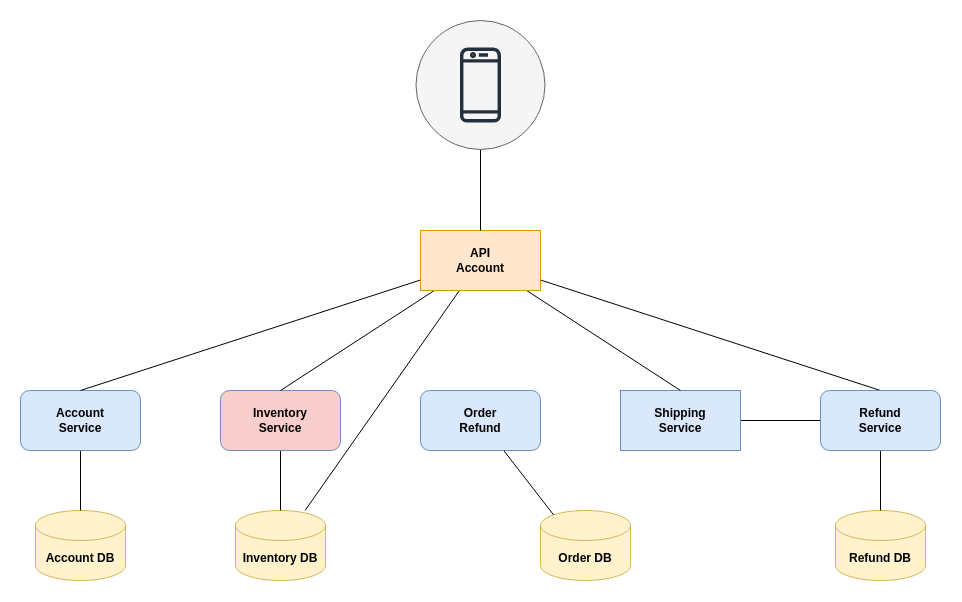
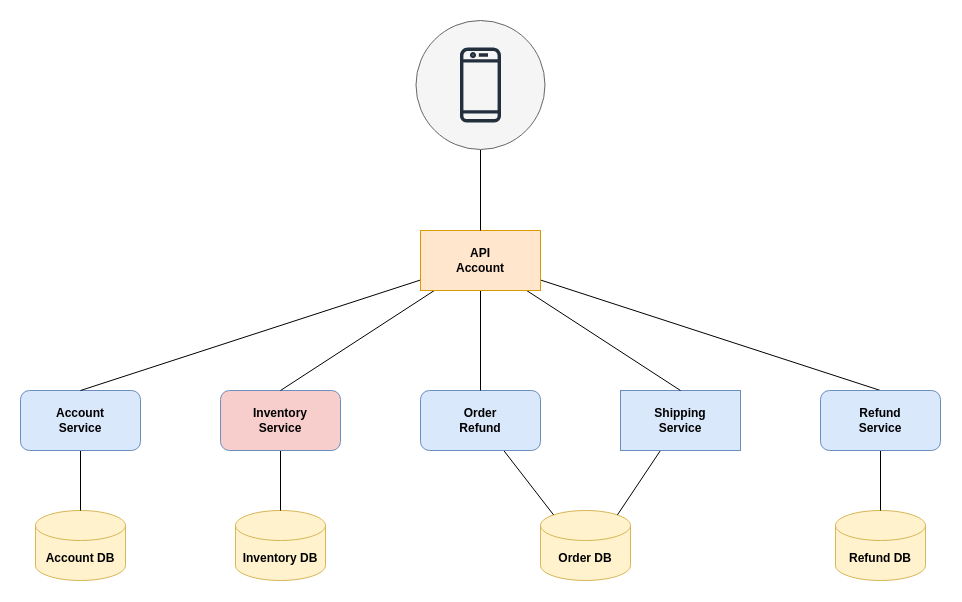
edge "API Account" -- "Inventory DB": now "API Account" -- "Order Refund"
edge "Shipping Service" -- "Refund Service": now "Shipping Service" -- "Order DB"
